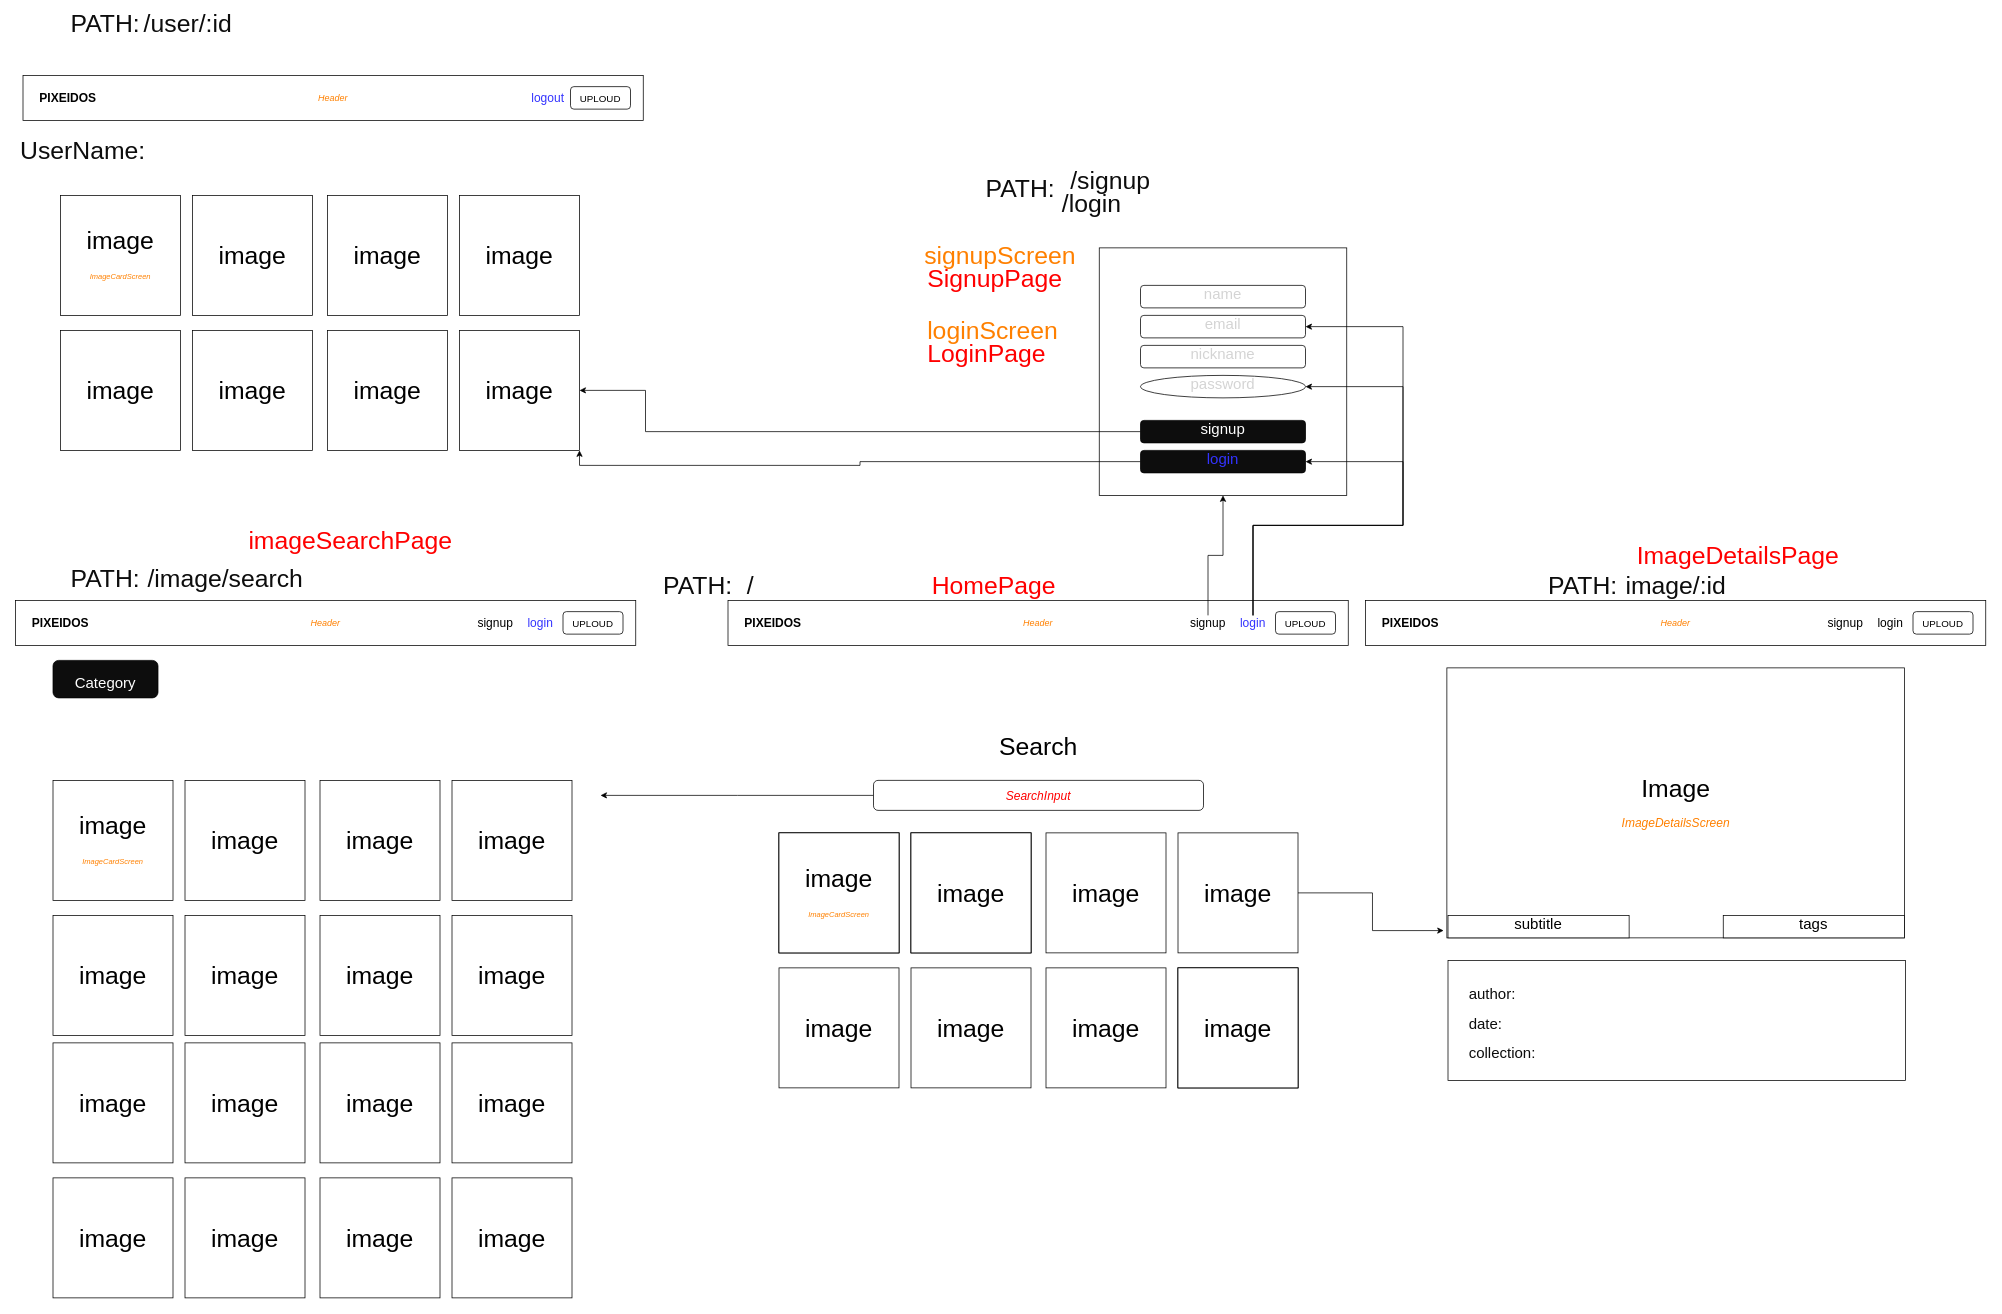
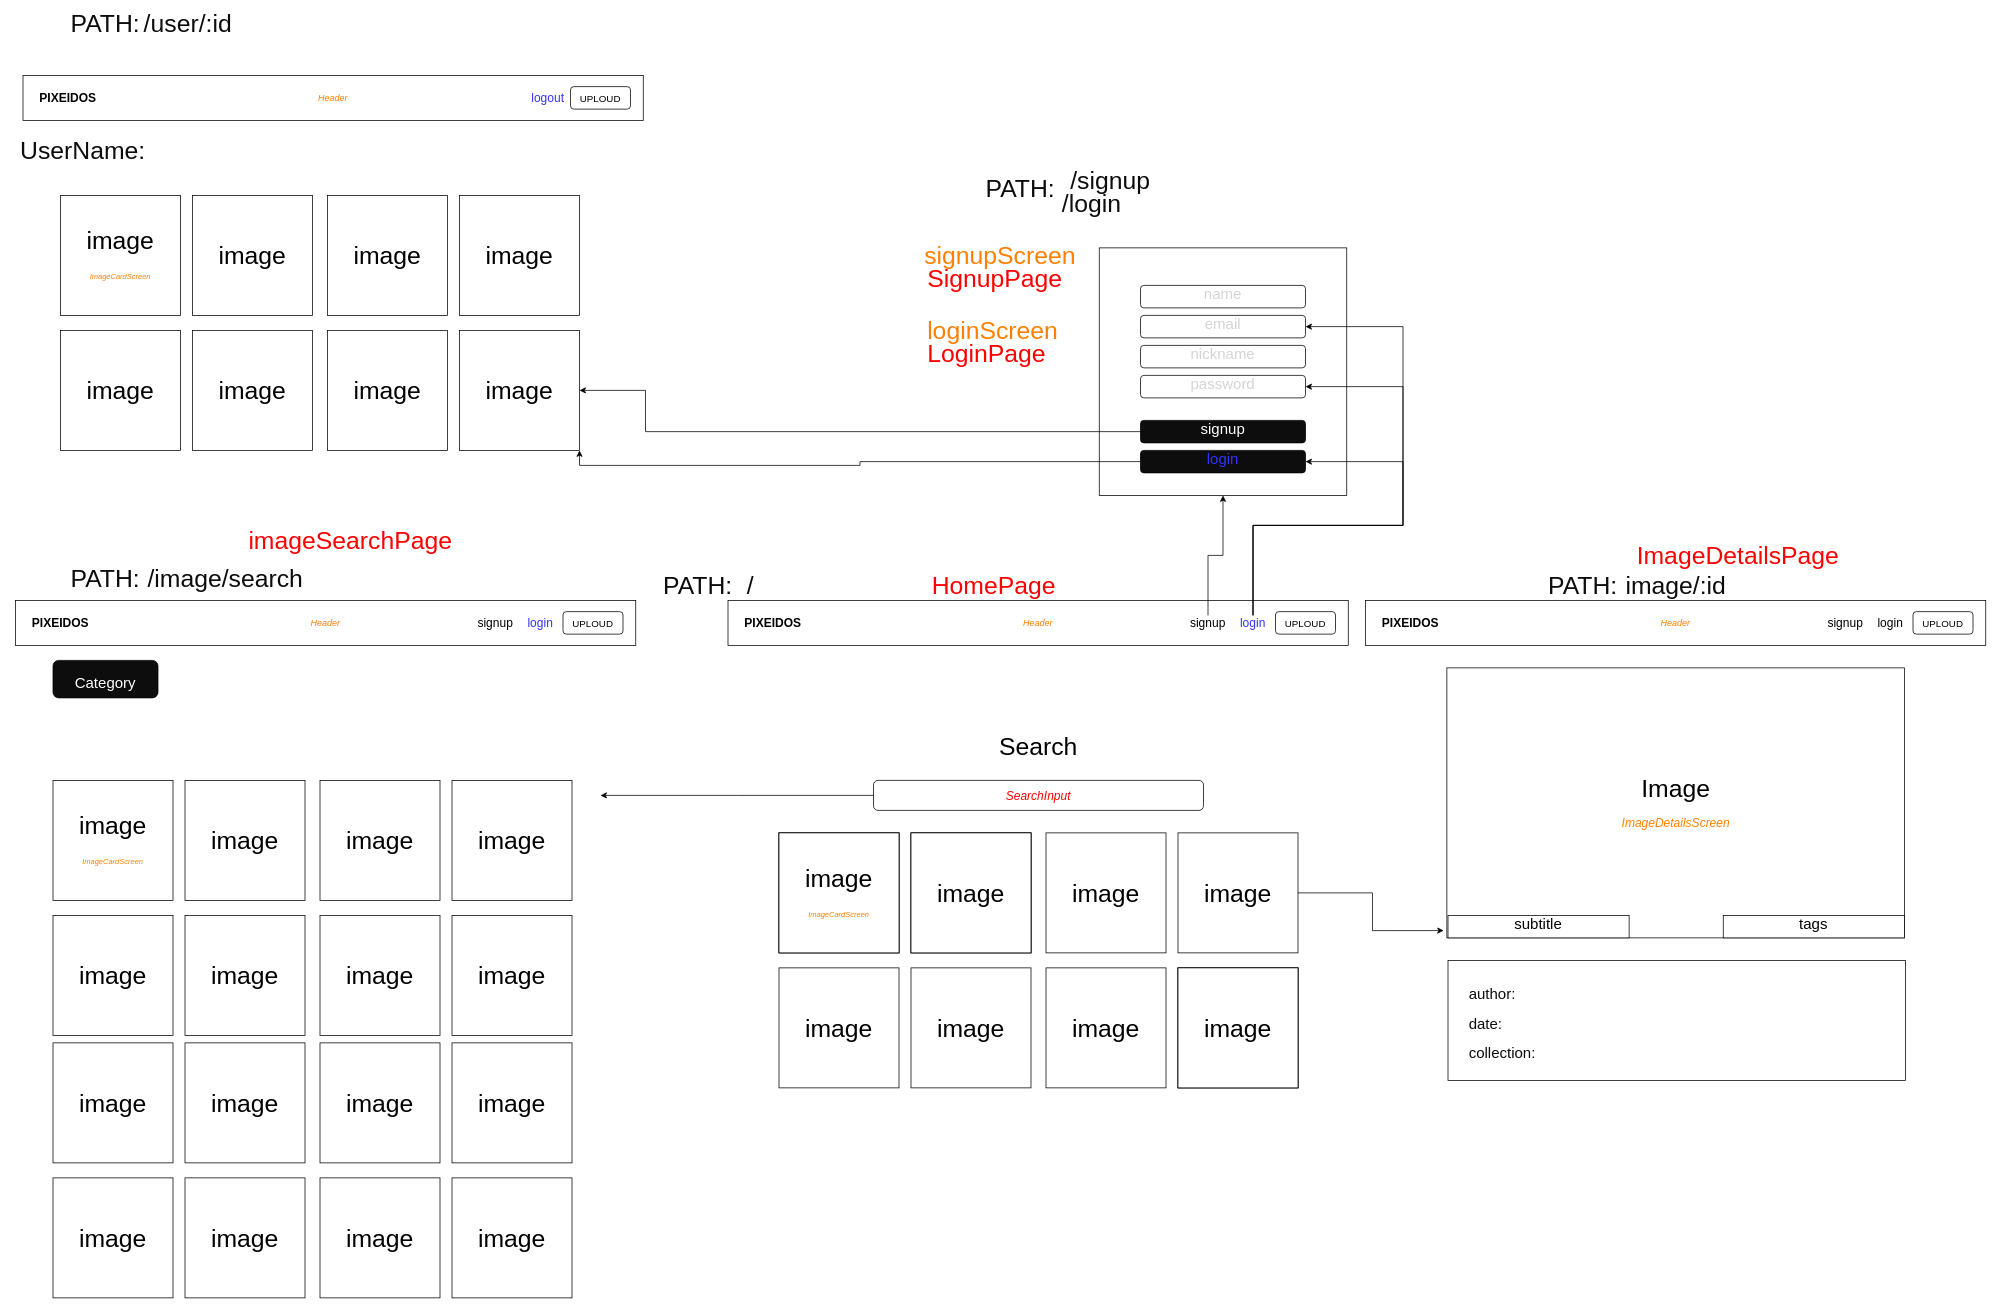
node "password": shape ellipse -> rounded rectangle
